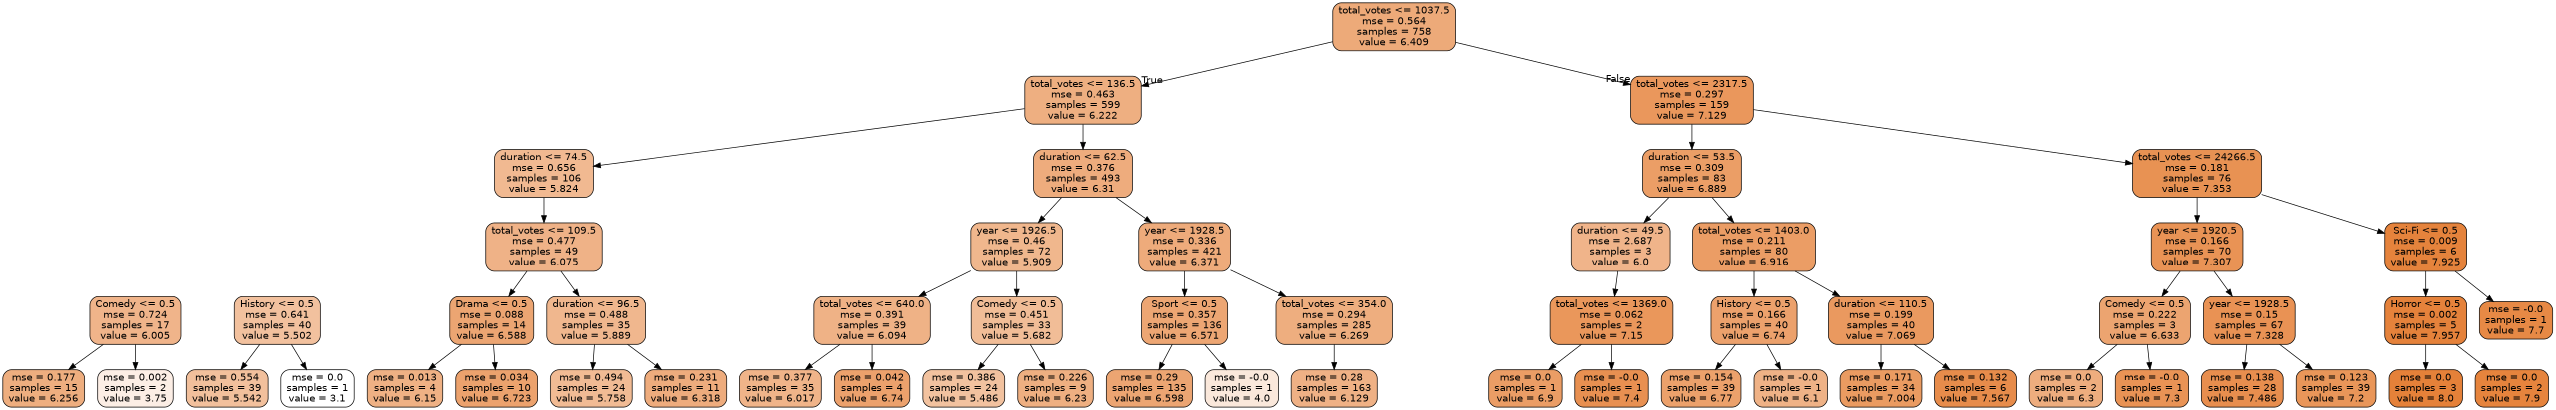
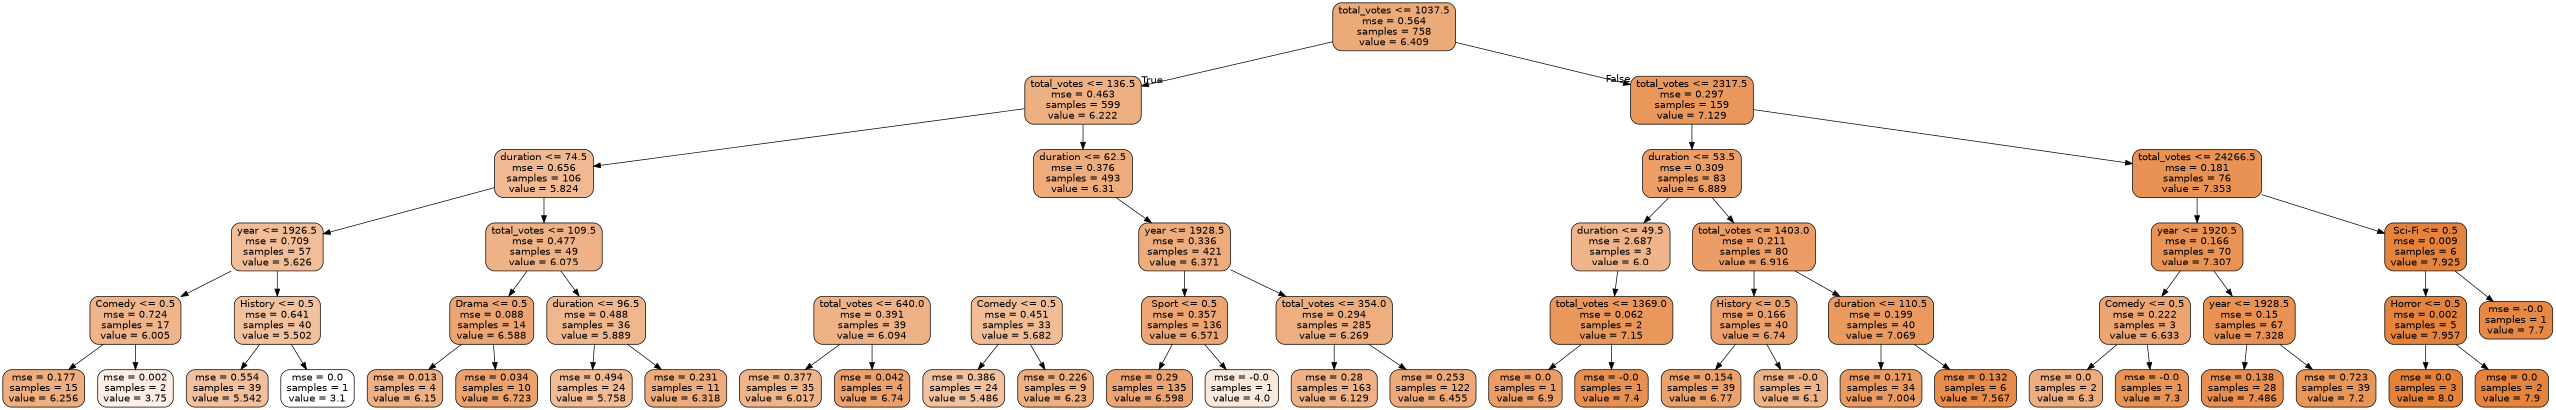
node "year <= 1926.5 mse = 0.709 samples = 57 value = 5.626": added
node "year <= 1926.5 mse = 0.46 samples = 72 value = 5.909": removed
node "duration <= 96.5 mse = 0.488 samples = 35 value = 5.889": label "duration <= 96.5 mse = 0.488 samples = 35 value = 5.889" -> "duration <= 96.5 mse = 0.488 samples = 36 value = 5.889"
node "mse = 0.253 samples = 122 value = 6.455": added
node "mse = 0.123 samples = 39 value = 7.2": label "mse = 0.123 samples = 39 value = 7.2" -> "mse = 0.723 samples = 39 value = 7.2"
